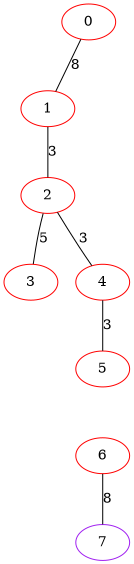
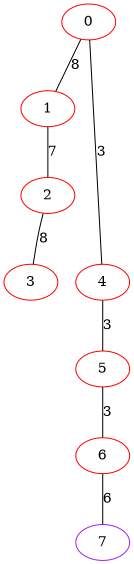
edge "1" -- "2": label "3" -> "7"
edge "2" -- "3": label "5" -> "8"
edge "2" -- "4": now "0" -- "4"
edge "5" -- "6": added, label "3"
edge "6" -- "7": label "8" -> "6"
